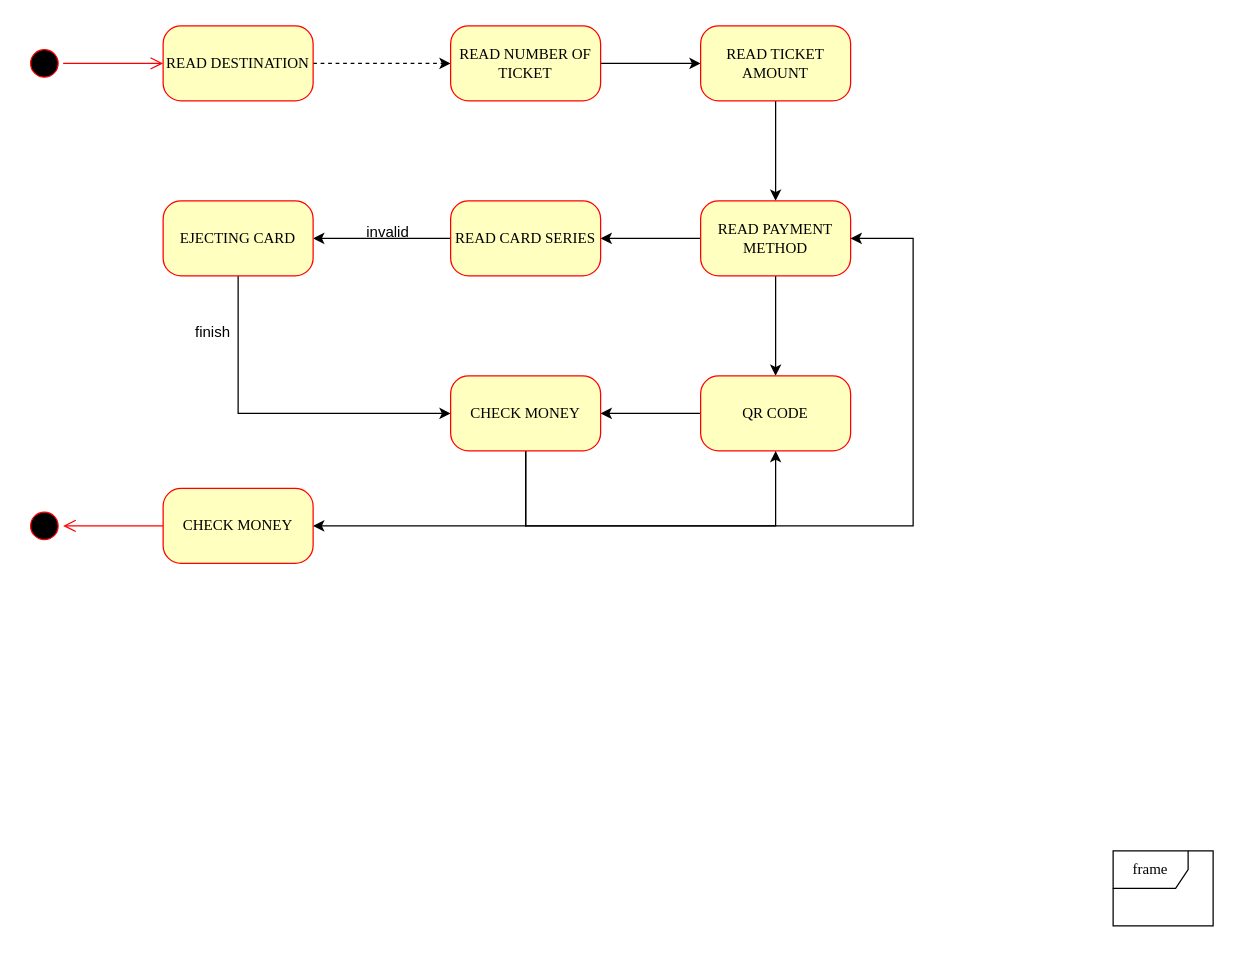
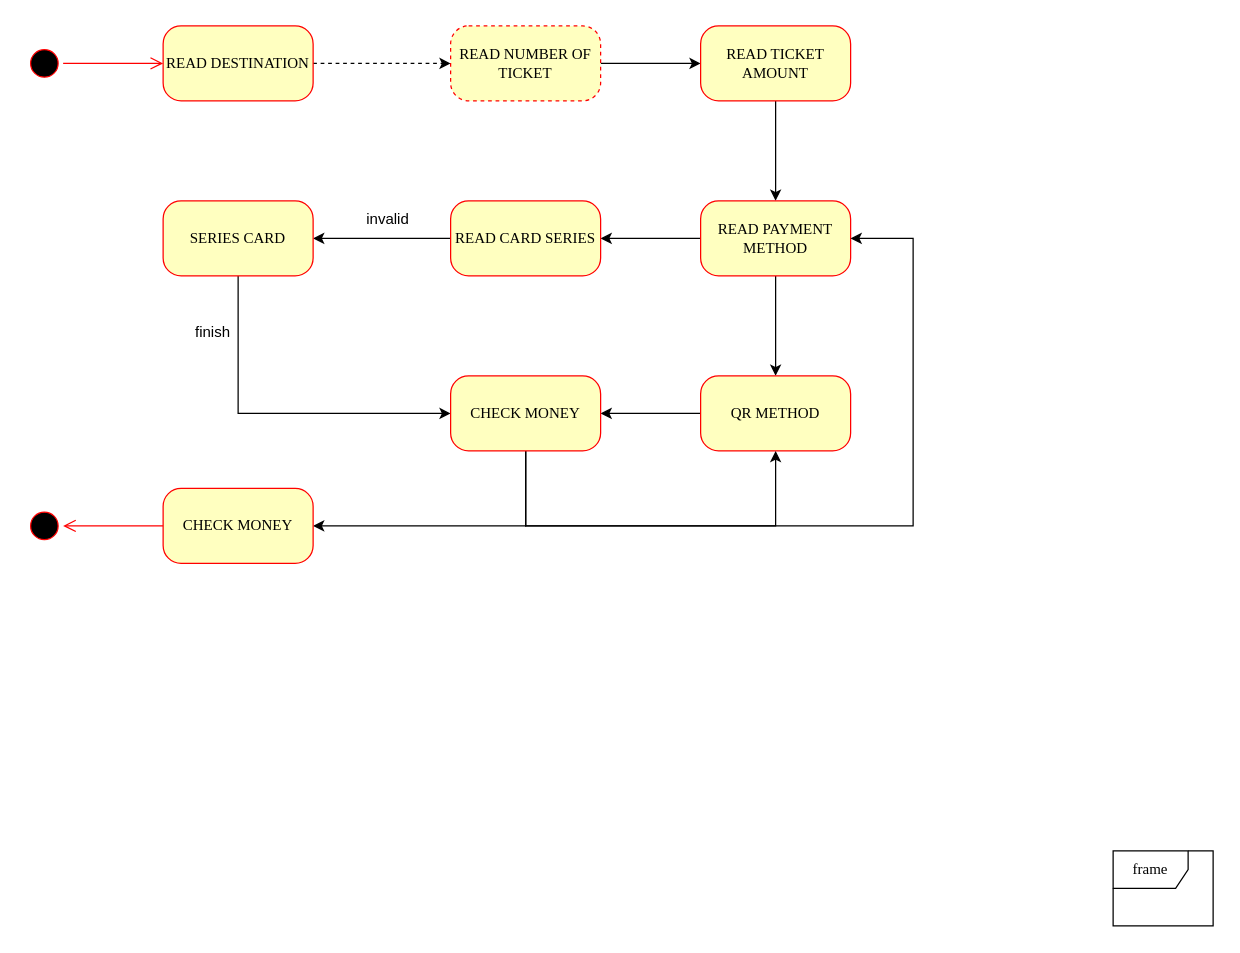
node "READ NUMBER OF TICKET": style solid -> dashed
node "invalid": moved (388, 232) -> (388, 219)
node "EJECTING CARD": label "EJECTING CARD" -> "SERIES CARD"
node "QR CODE": label "QR CODE" -> "QR METHOD"
